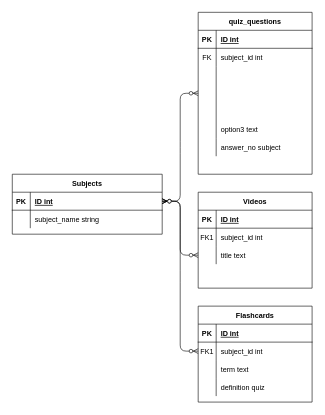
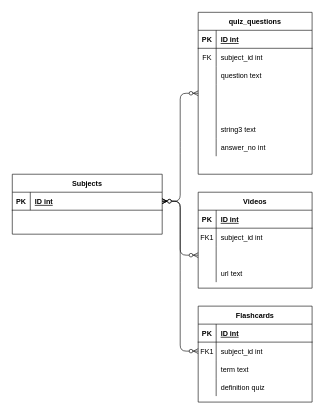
node "question text": added
node "option3 text": label "option3 text" -> "string3 text"
node "answer_no subject": label "answer_no subject" -> "answer_no int"
node "subject_name string": removed
node "title text": removed
node "url text": added
